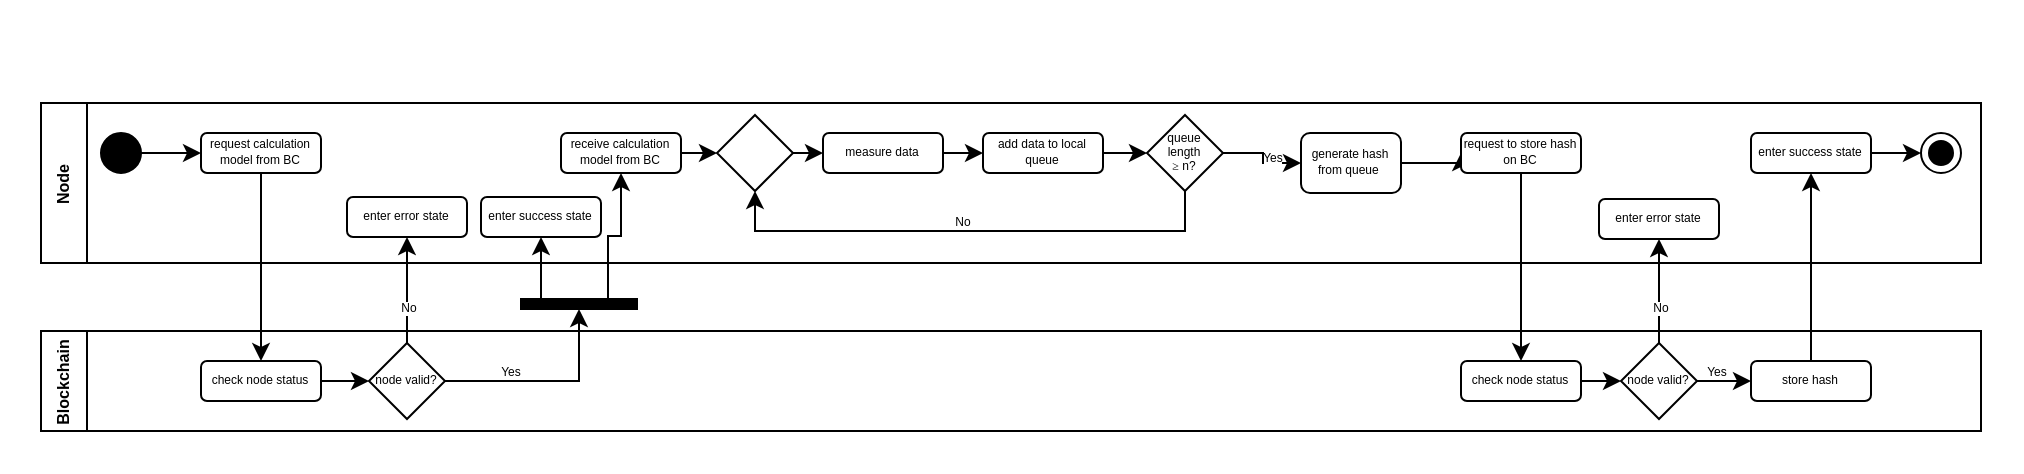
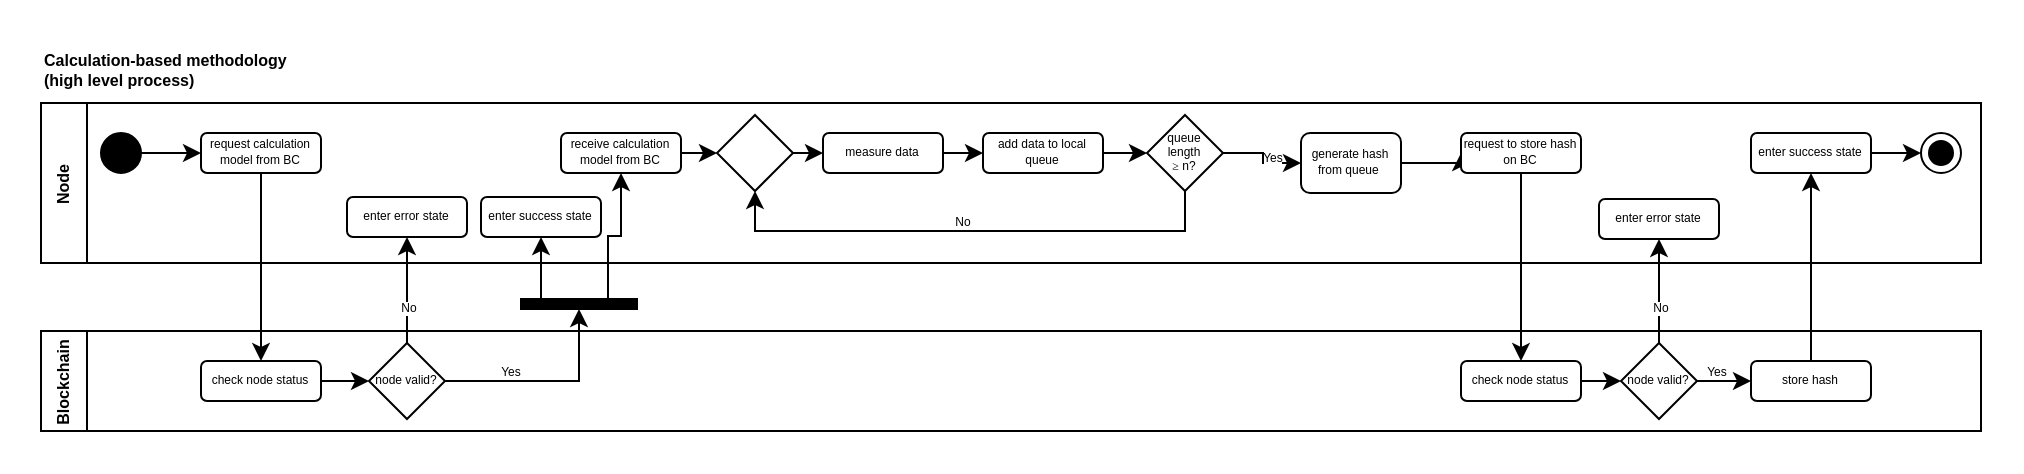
node "Calculation-based methodology (high level process)": added
